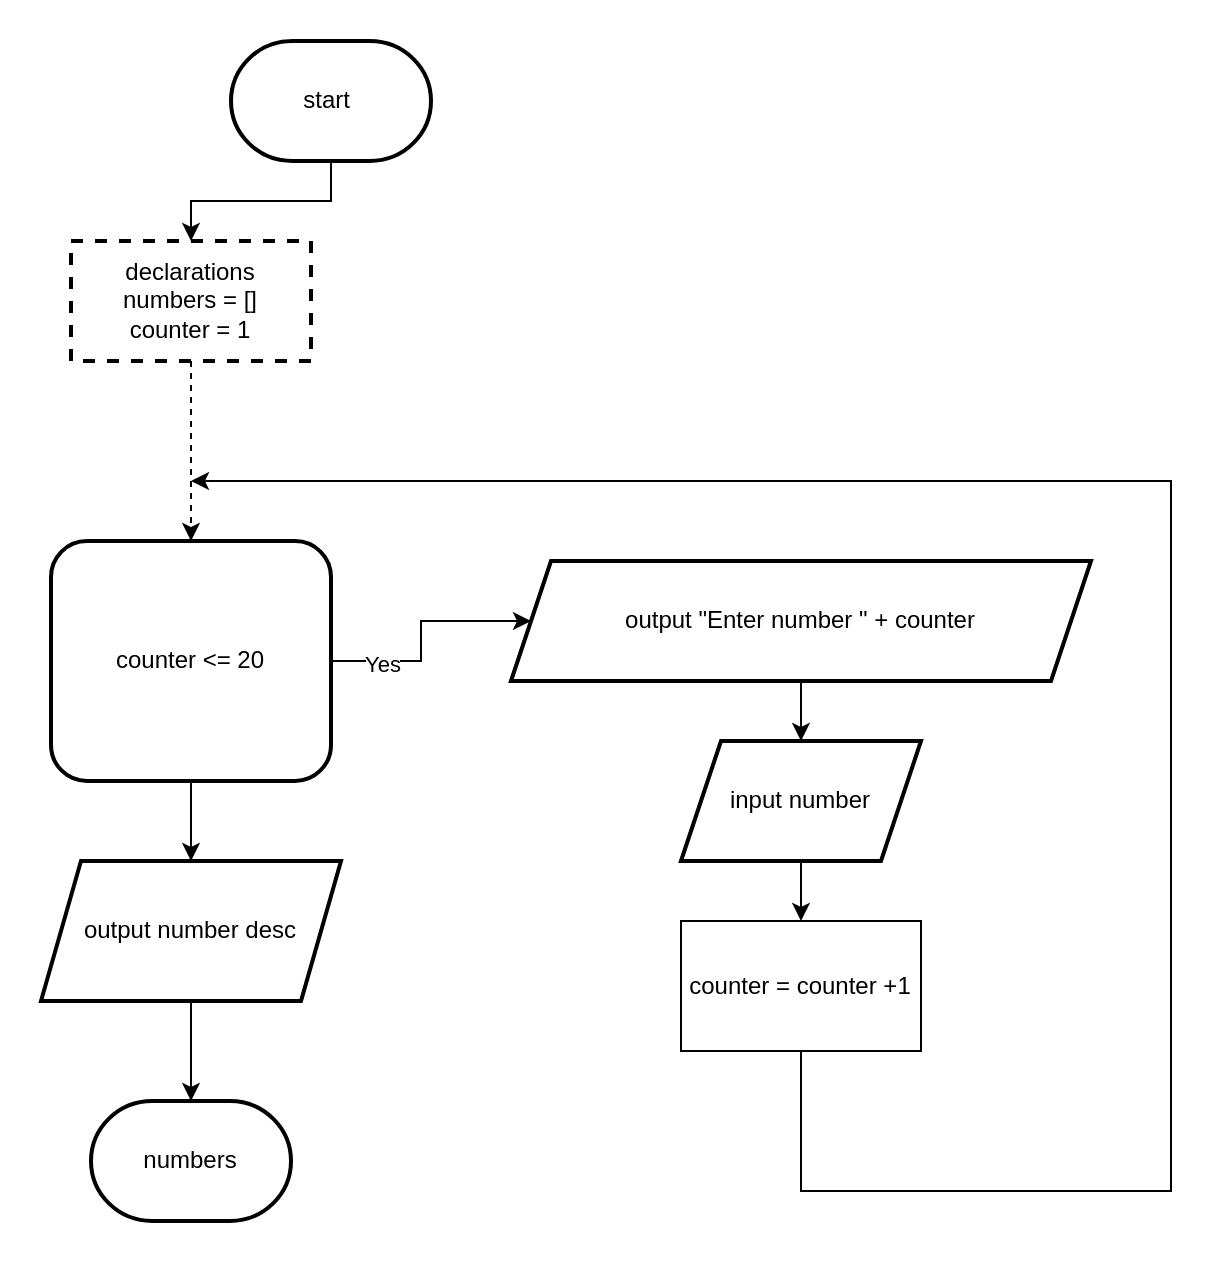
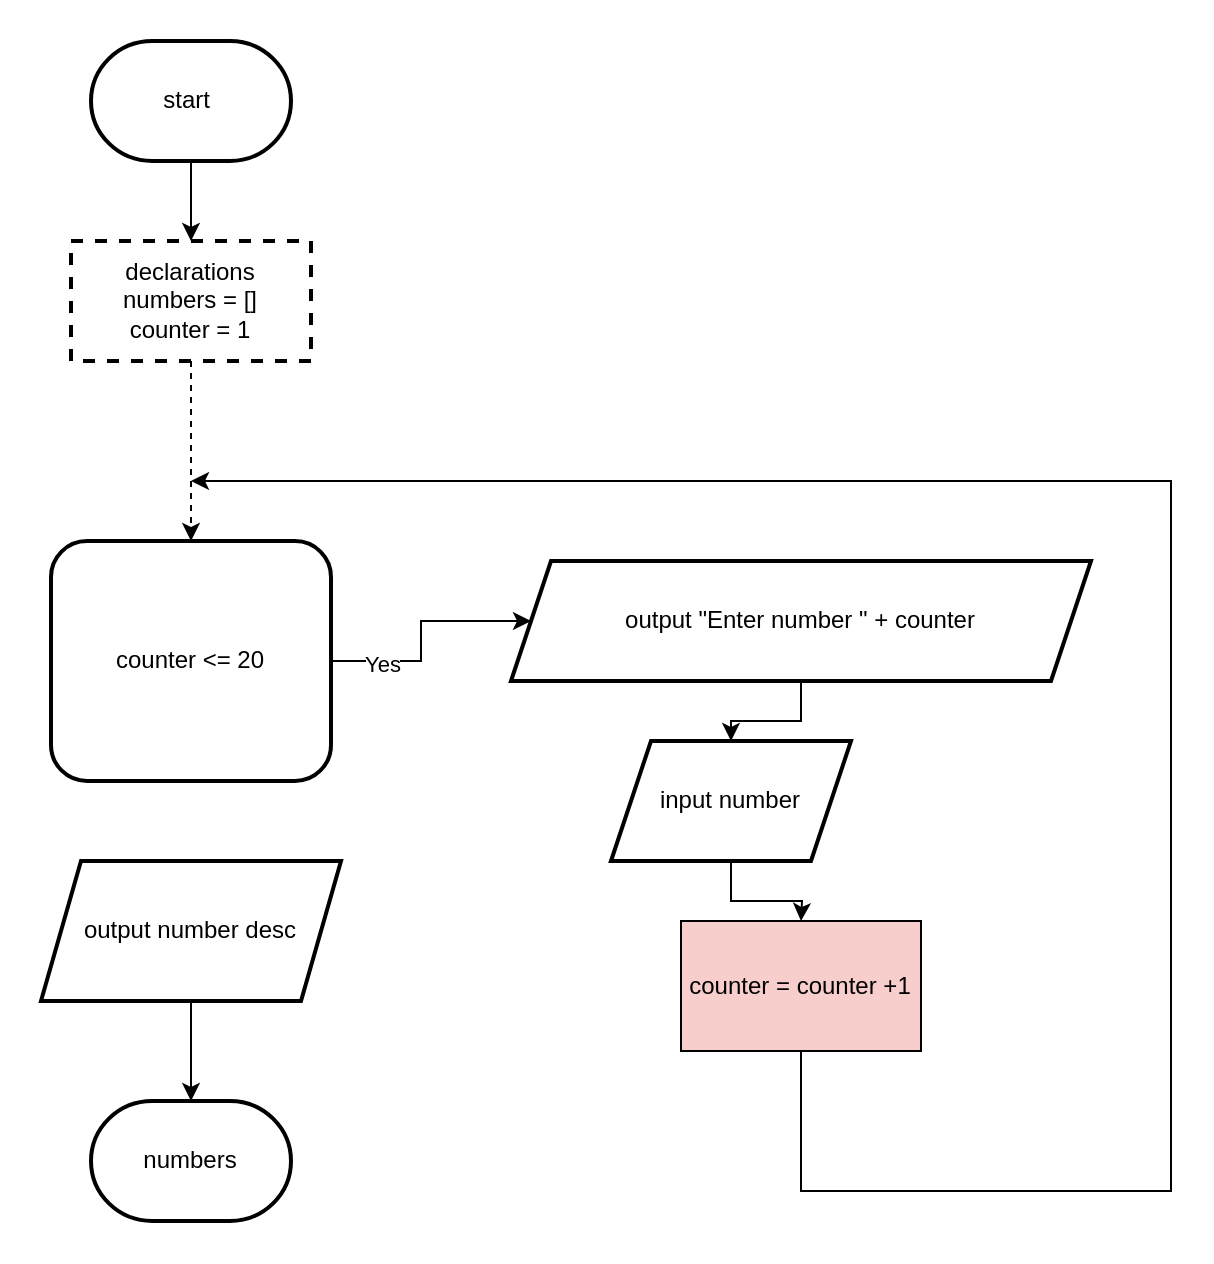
node "start": moved (331, 101) -> (191, 101)
node "input number": moved (801, 801) -> (731, 801)
edge "counter <= 20" -> "output number desc": removed
node "counter = counter +1": fillcolor #ffffff -> #f8cecc
